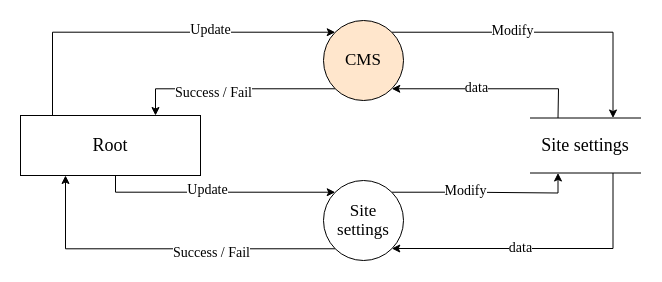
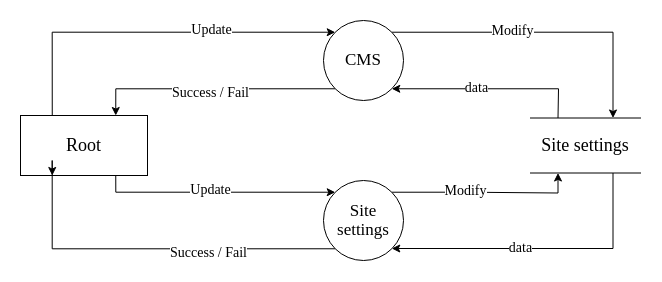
node "CMS": fillcolor #ffe6cc -> #ffffff
node "Root": size 180x60 -> 127x60
